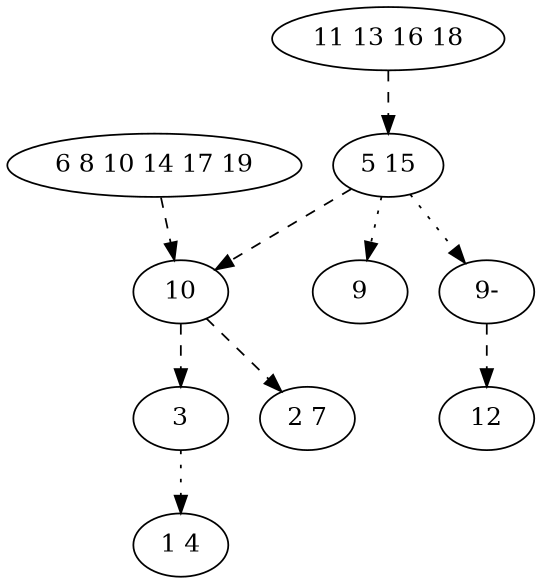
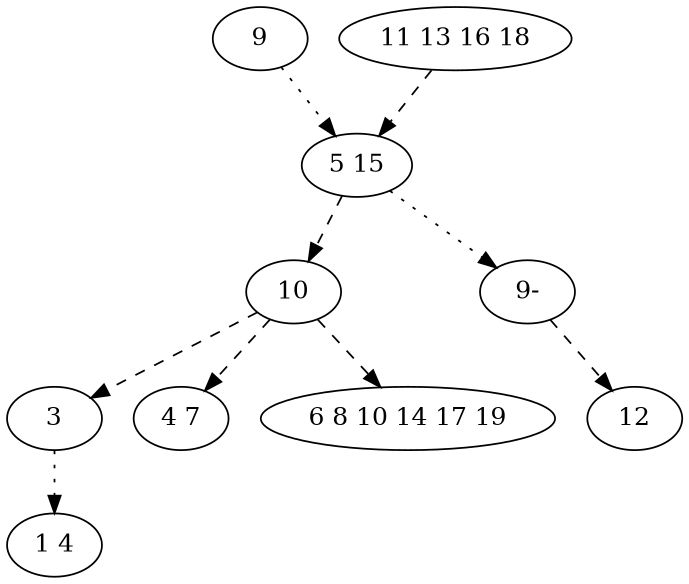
edge "6 8 10 14 17 19" -> "10": reversed
edge "5 15" -> "9": reversed
node "2 7": label "2 7" -> "4 7"
